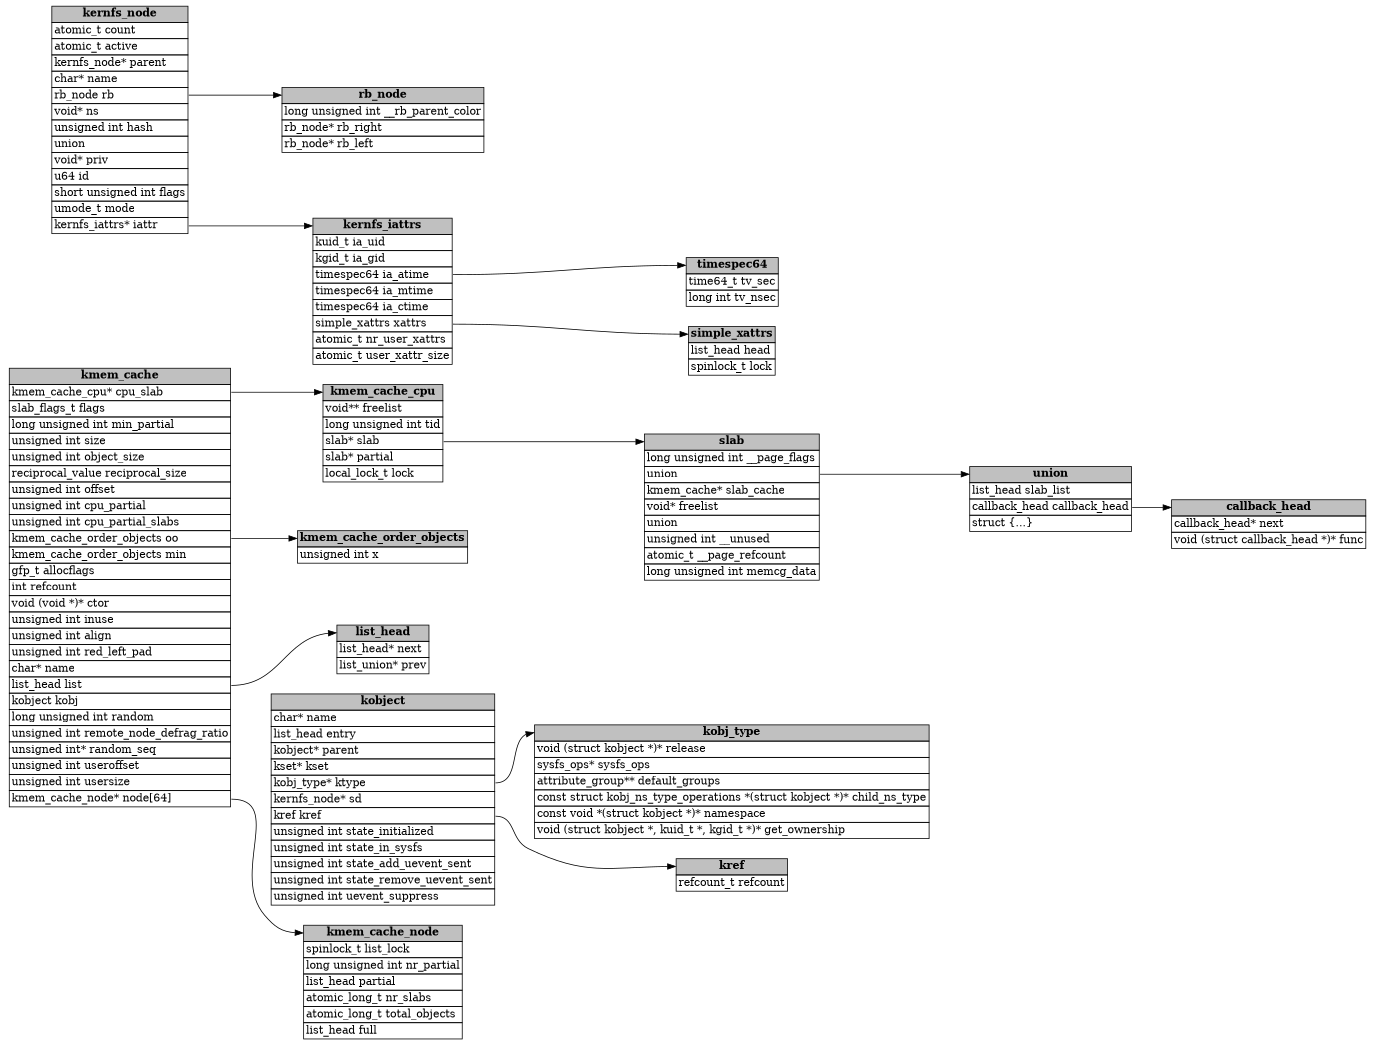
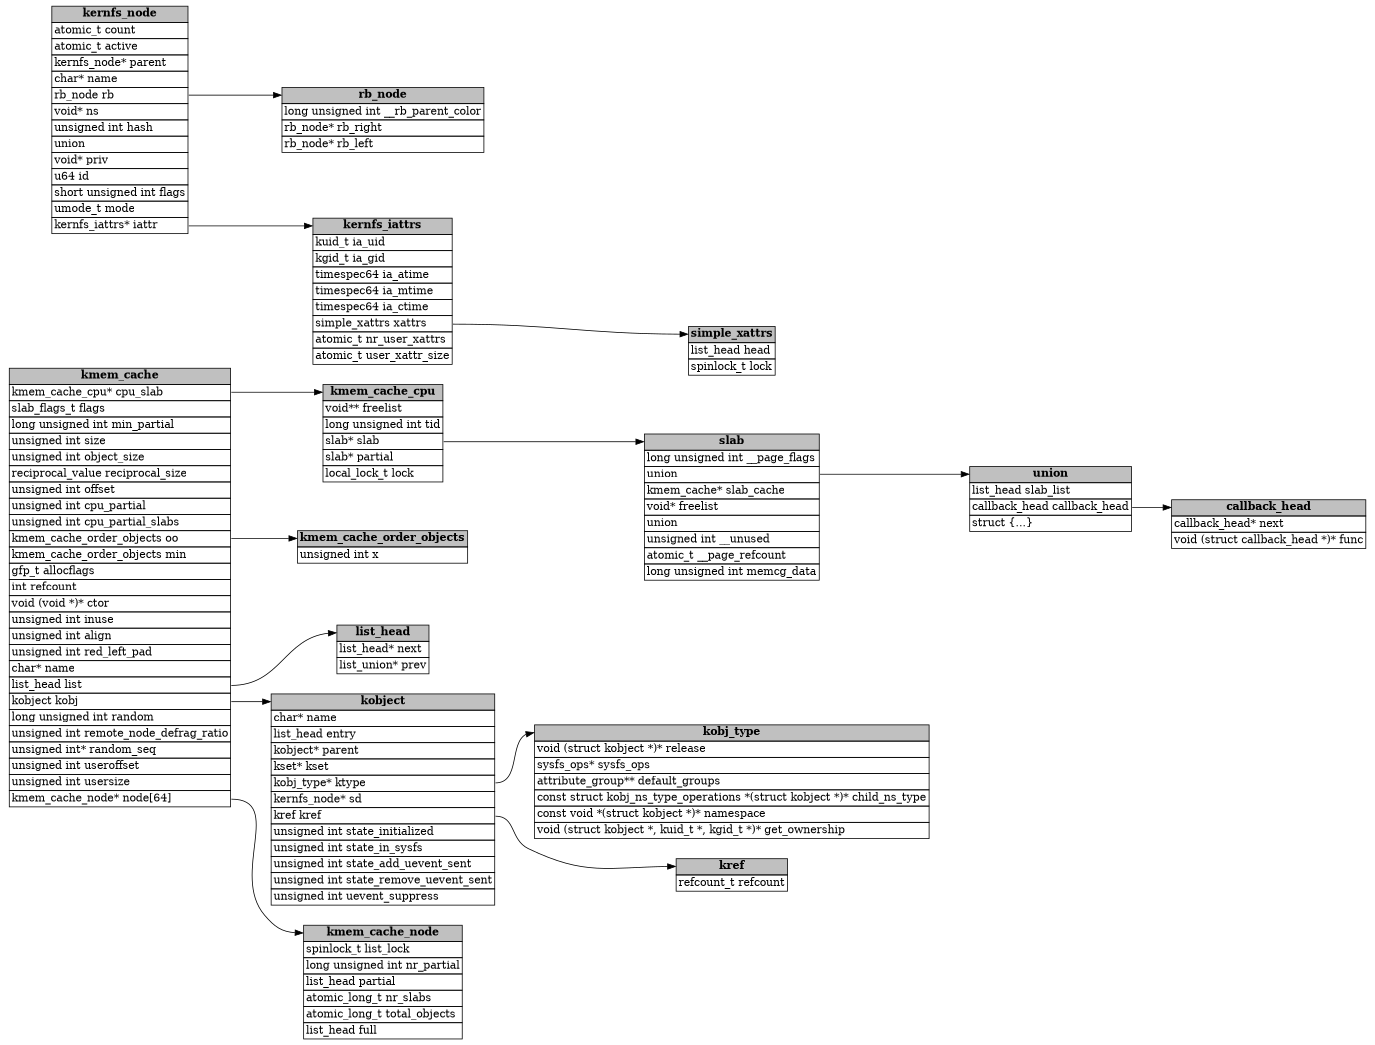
node "timespec64": removed
edge "kmem_cache" -> "kobject": added
